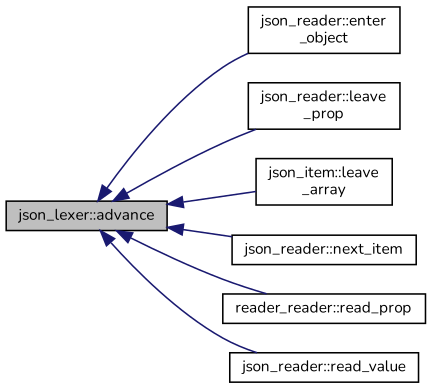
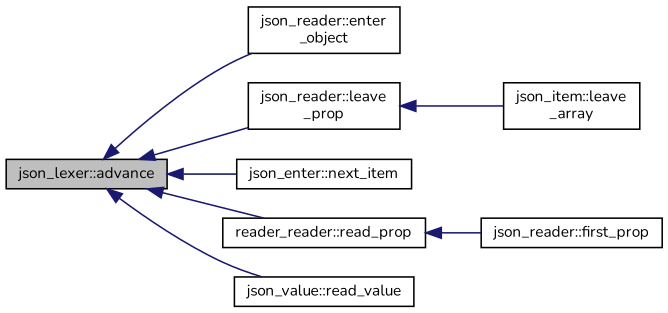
edge "json_item::leave _array" -> "json_lexer::advance": now "json_item::leave _array" -> "json_reader::leave _prop"
node "json_reader::first_prop": added
node "json_reader::next_item": label "json_reader::next_item" -> "json_enter::next_item"
node "json_reader::read_value": label "json_reader::read_value" -> "json_value::read_value"
